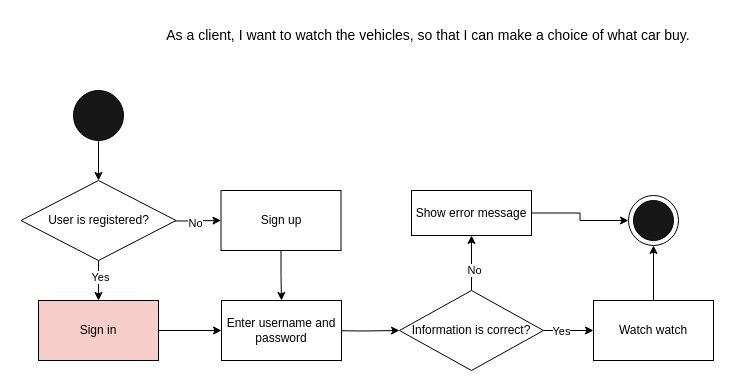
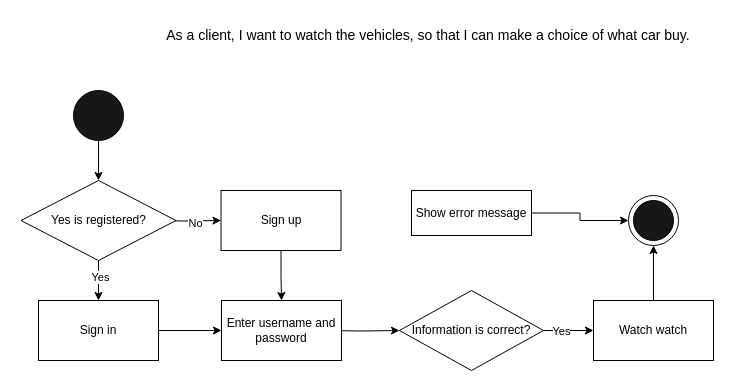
node "User is registered?": label "User is registered?" -> "Yes is registered?"
edge "Information is correct?" -> "Show error message": removed, label "No"
node "Sign in": fillcolor #f8cecc -> #ffffff
